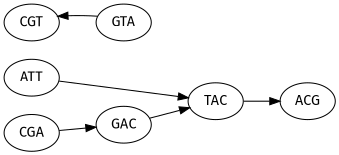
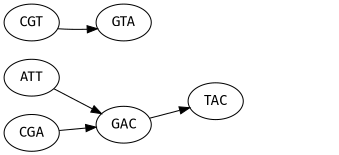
edge "GTA" -> "CGT": reversed
edge "ATT" -> "TAC": now "ATT" -> "GAC"
node "ACG": removed
